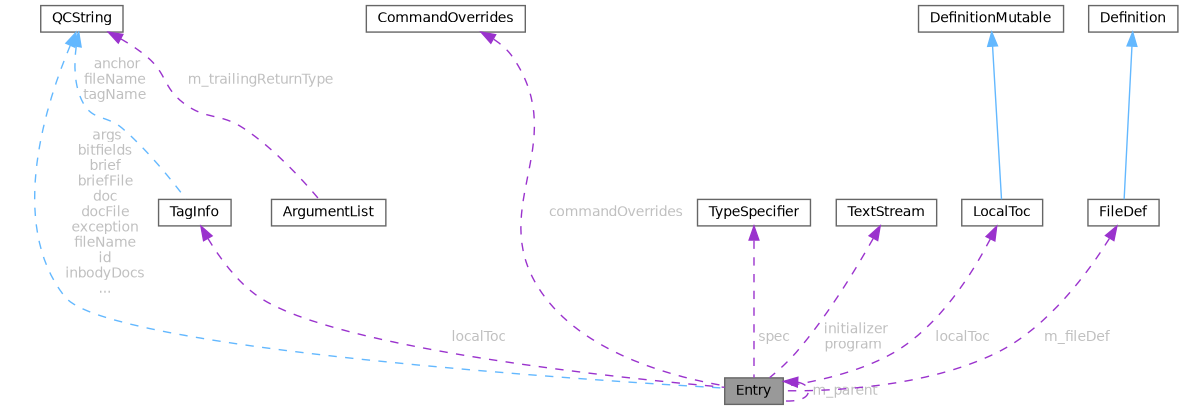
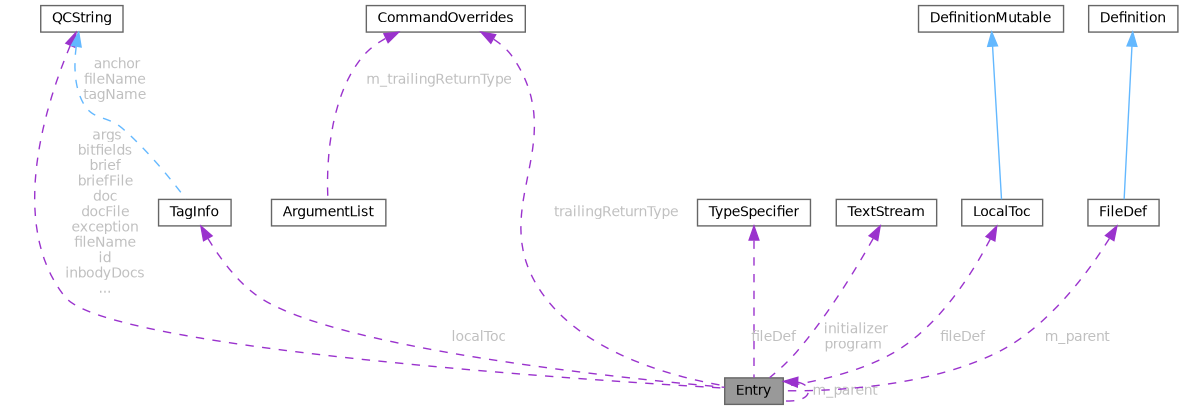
edge "ArgumentList" -> "QCString": now "ArgumentList" -> "CommandOverrides"
edge "Entry" -> "CommandOverrides": label " commandOverrides" -> " trailingReturnType"
edge "Entry" -> "TypeSpecifier": label " spec" -> " fileDef"
edge "Entry" -> "LocalToc": label " localToc" -> " fileDef"
edge "Entry" -> "FileDef": label " m_fileDef" -> " m_parent"
edge "Entry" -> "QCString": color steelblue1 -> darkorchid3
